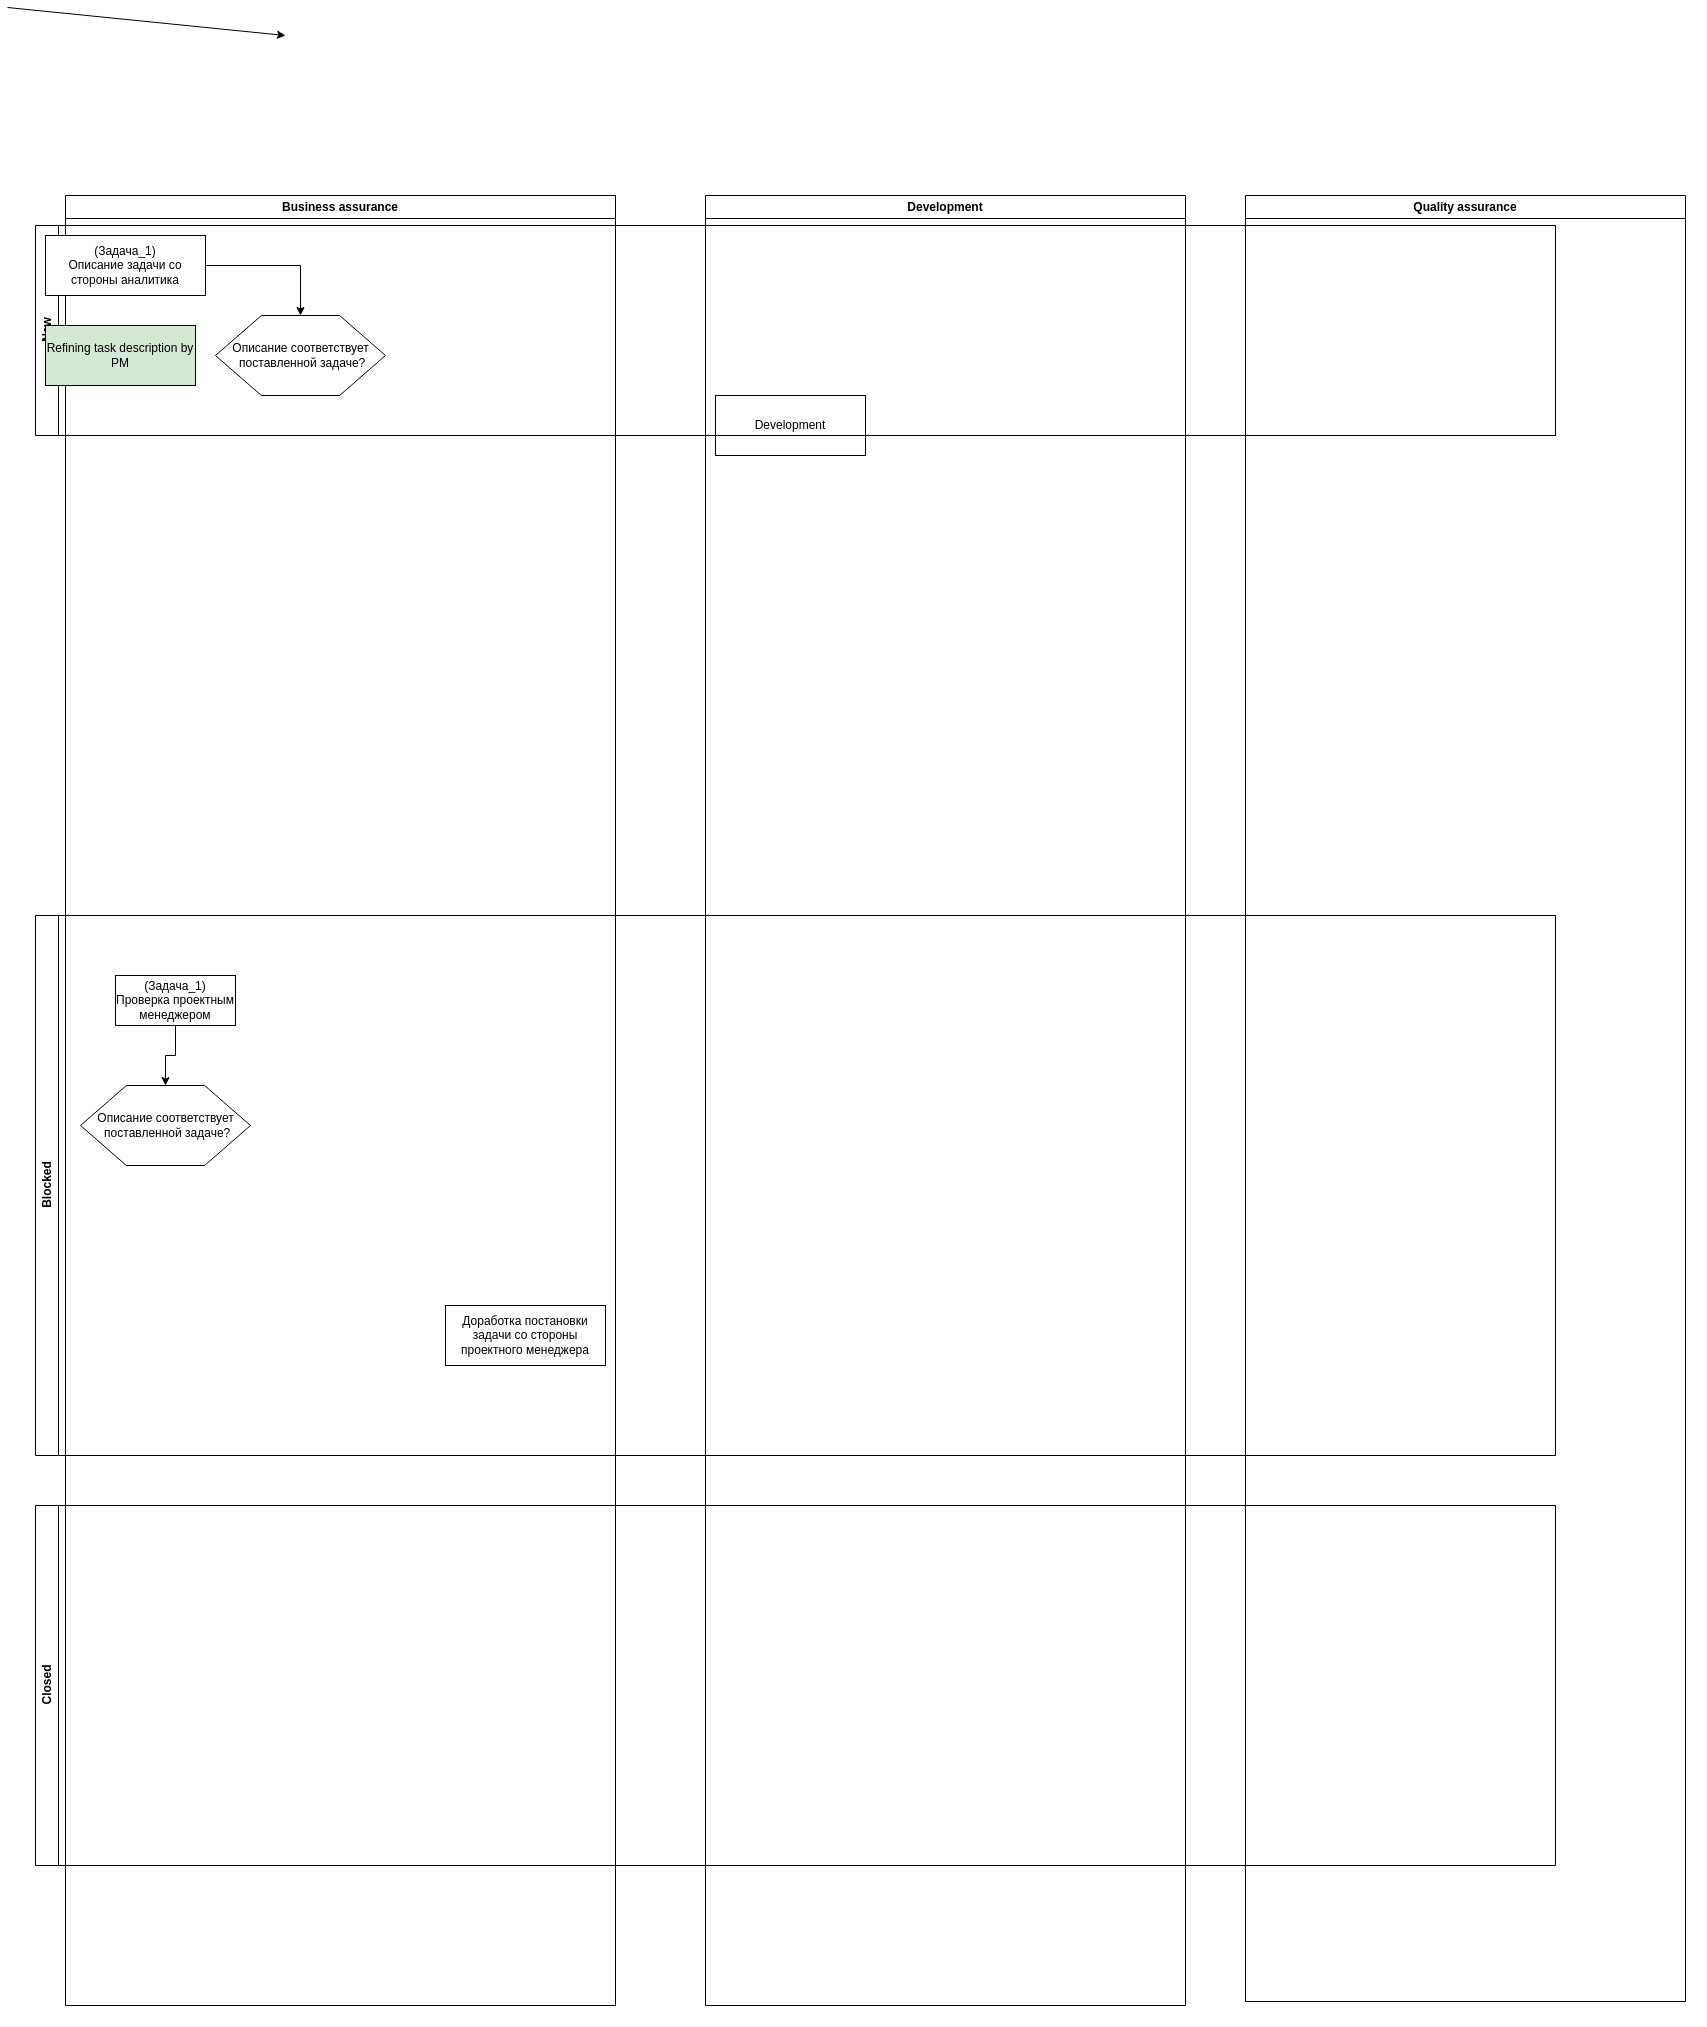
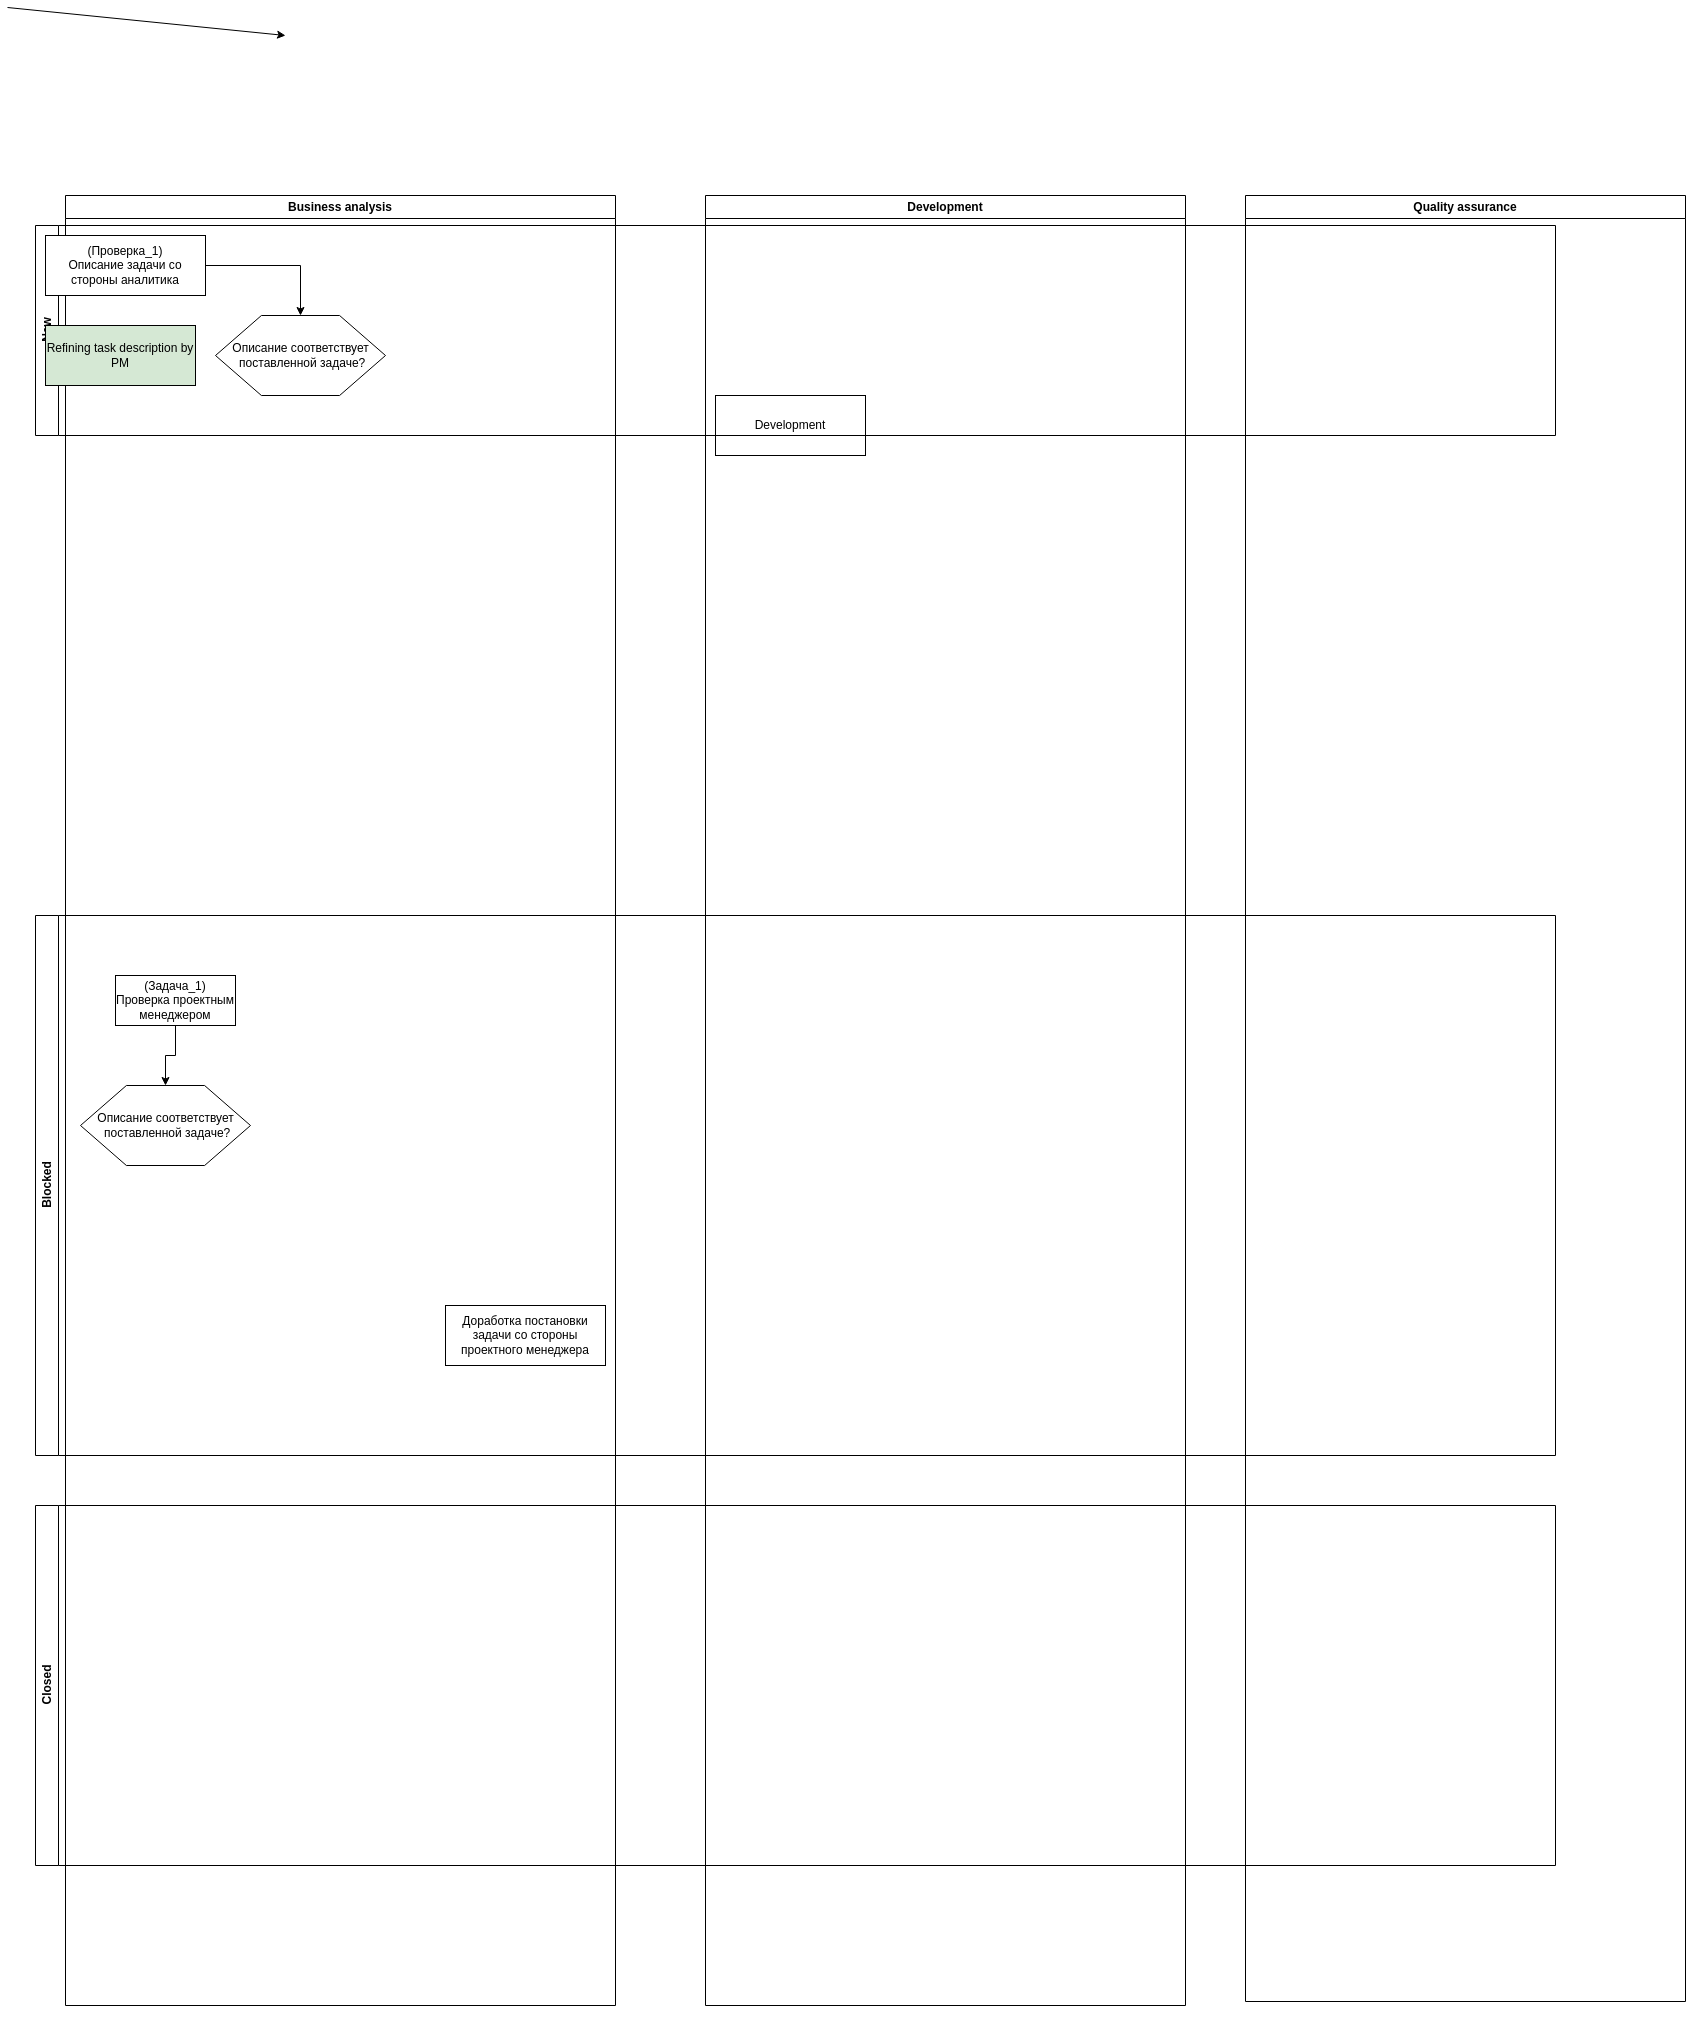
node "Business assurance": label "Business assurance" -> "Business analysis"
node "(Задача_1) Описание задачи со стороны аналитика": label "(Задача_1) Описание задачи со стороны аналитика" -> "(Проверка_1) Описание задачи со стороны аналитика"
